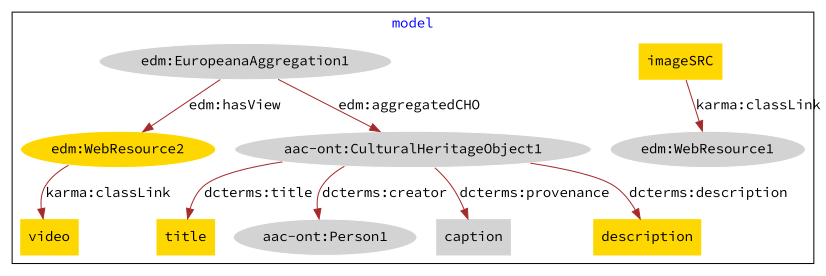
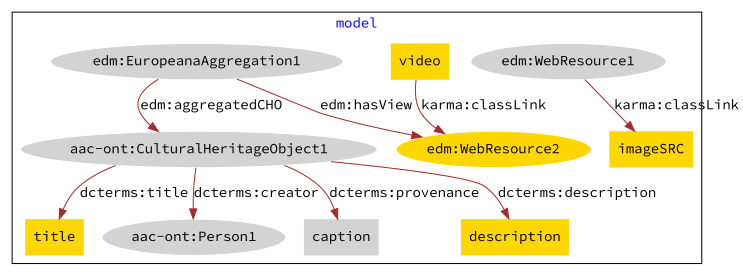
edge "imageSRC" -> "edm:WebResource1": reversed
edge "edm:WebResource2" -> "video": reversed
